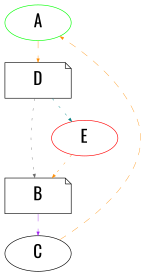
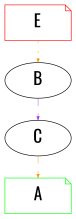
node "A": shape ellipse -> note
node "D": removed
node "E": shape ellipse -> note
node "B": shape note -> ellipse
